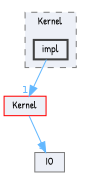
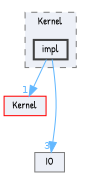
edge "Kernel" -> "IO": now "impl" -> "IO"
